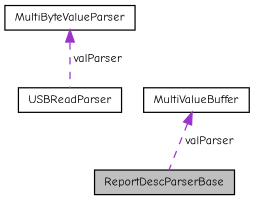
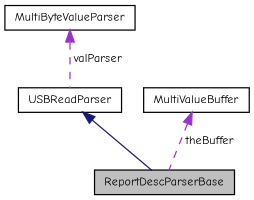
edge "ReportDescParserBase" -> "MultiValueBuffer": label " valParser" -> " theBuffer"
edge "ReportDescParserBase" -> "USBReadParser": added
